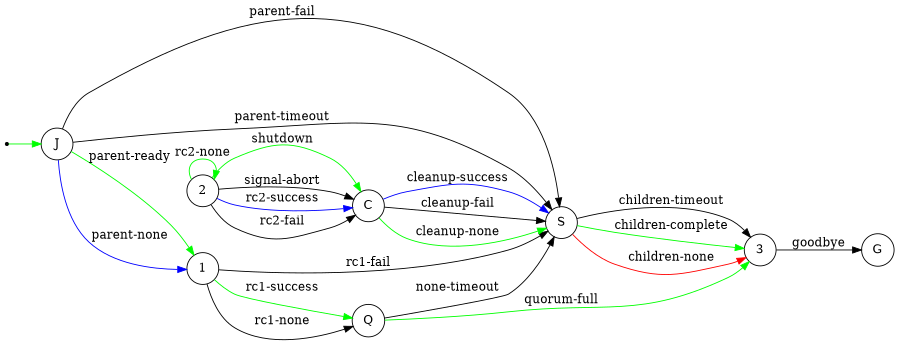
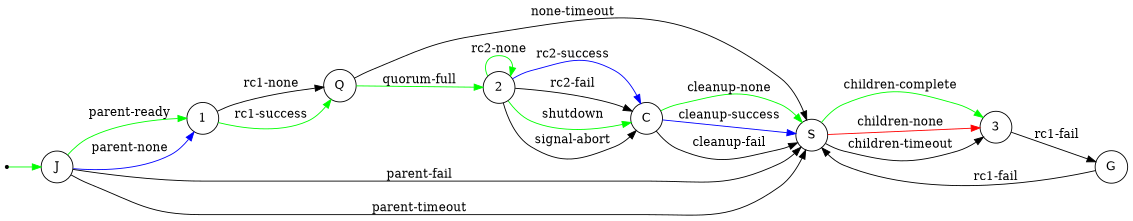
edge "3" -> "G": label "goodbye" -> "rc1-fail"
edge "1" -> "S": now "G" -> "S"
edge "Q" -> "3": now "Q" -> "2"
